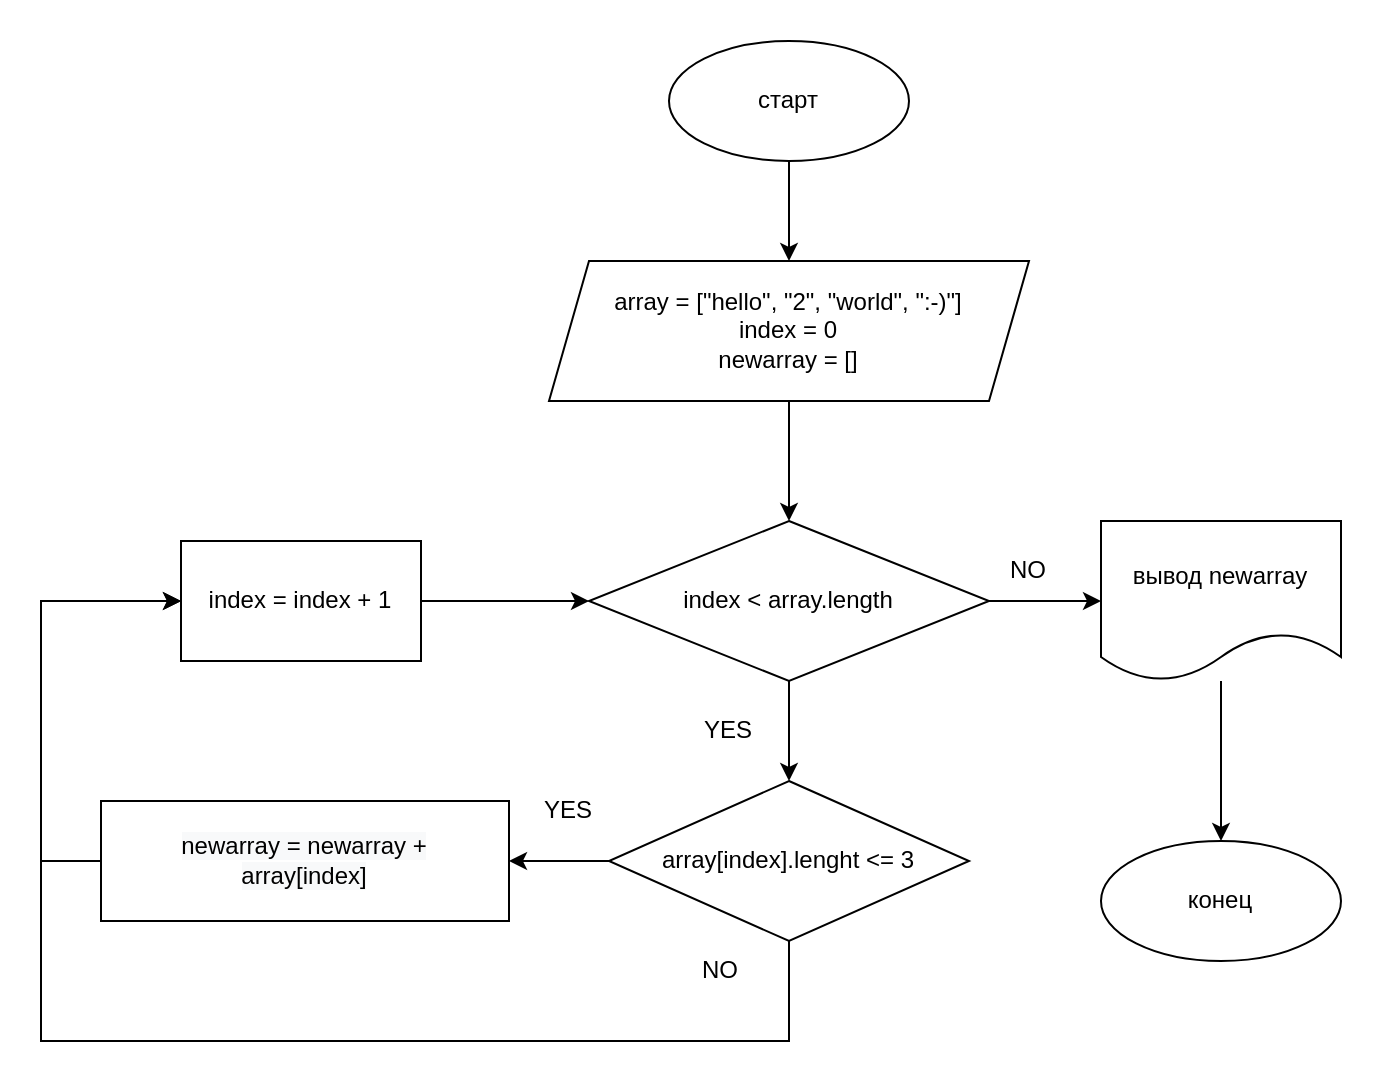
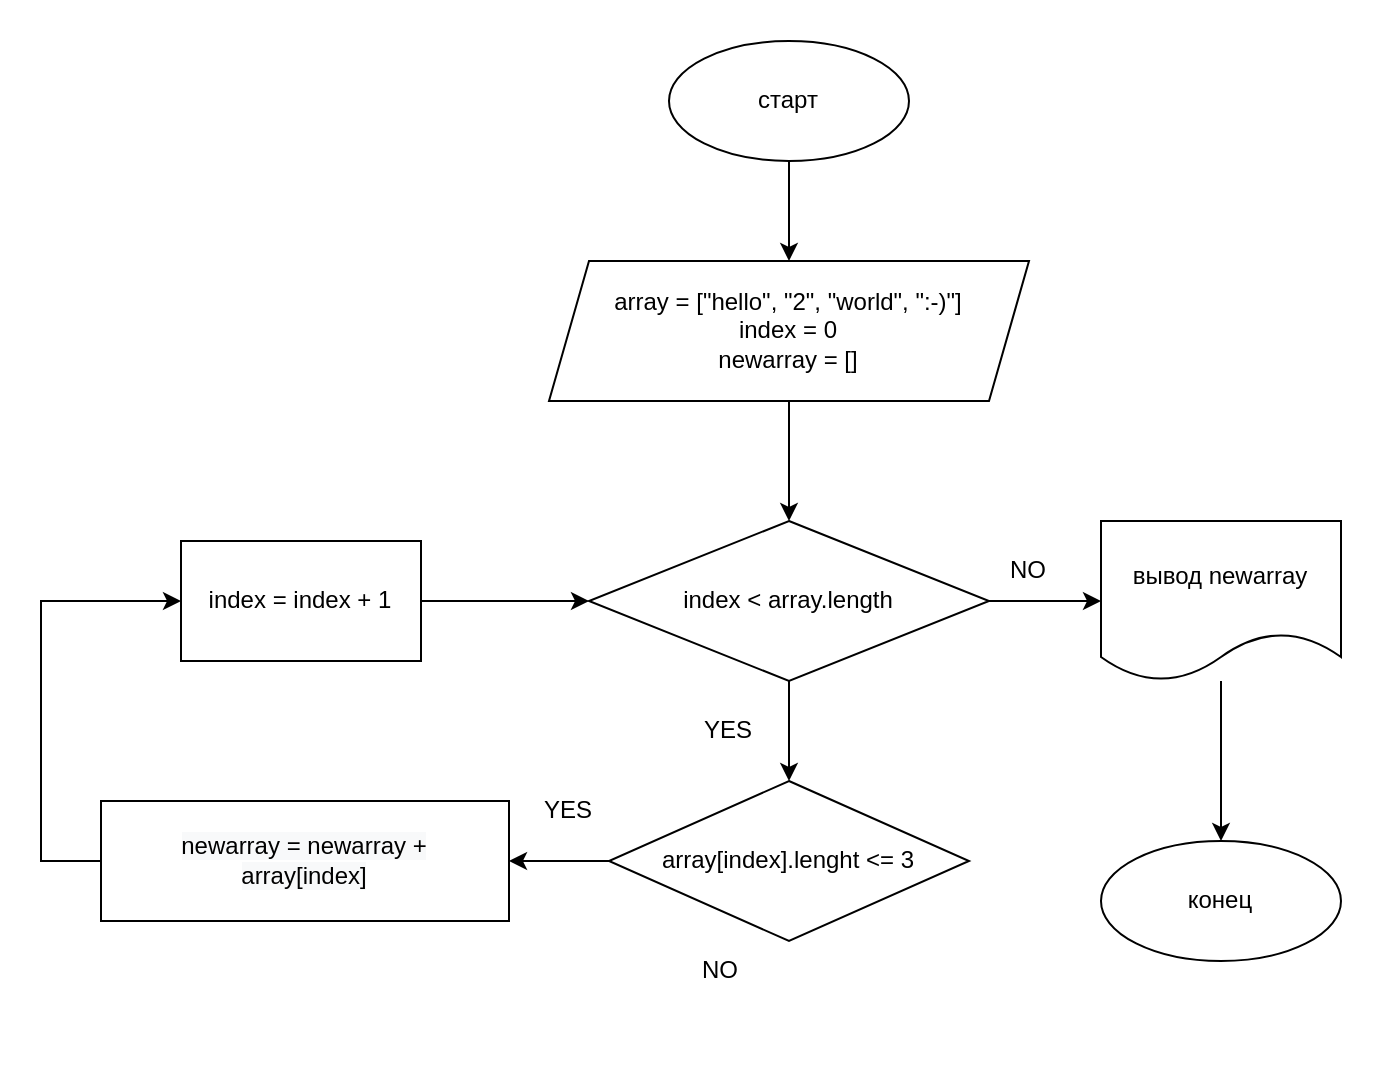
edge "array[index].lenght <= 3" -> "index = index + 1": removed
